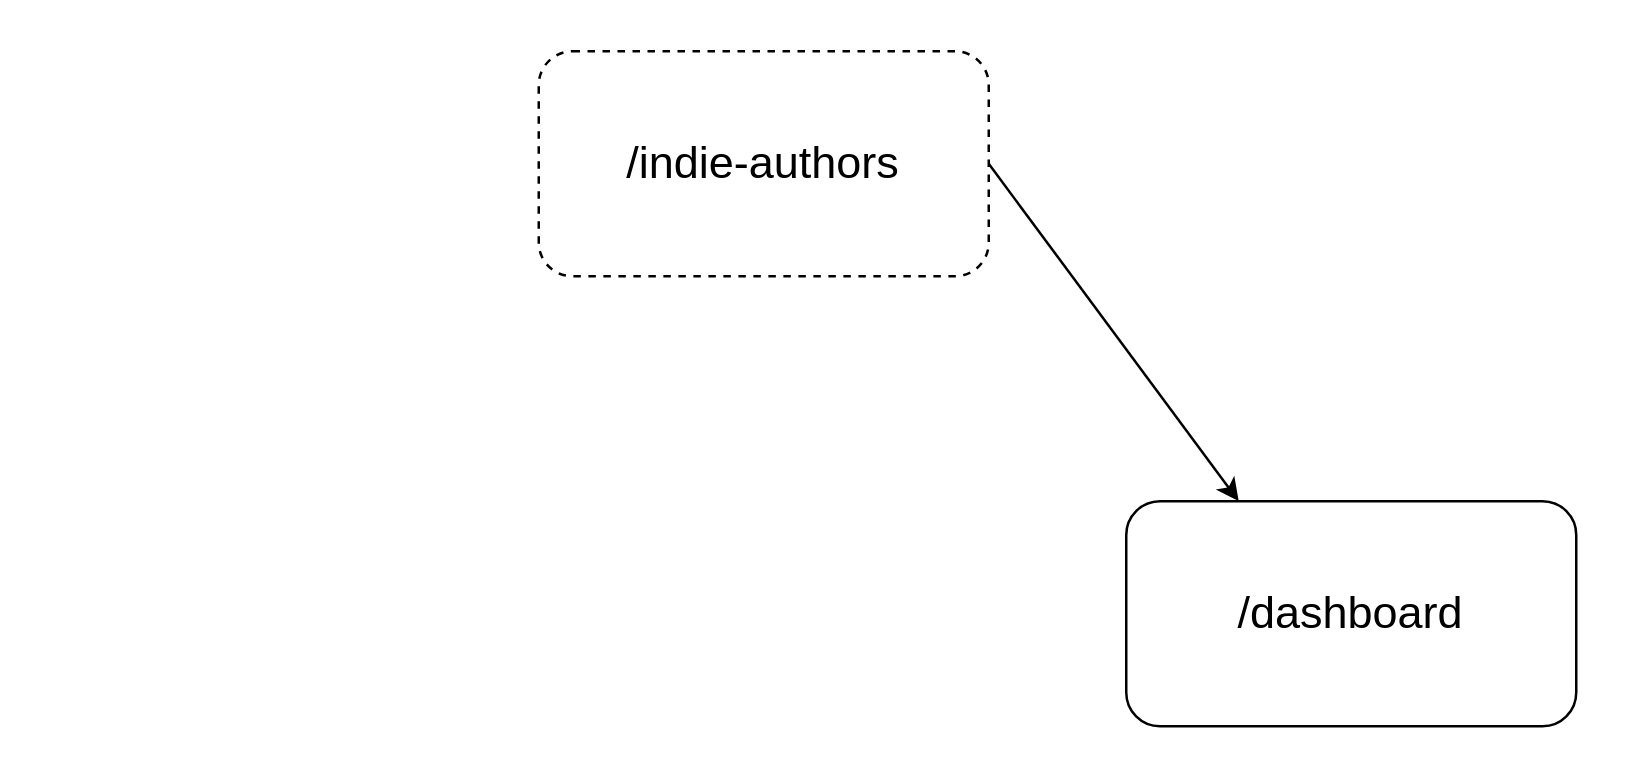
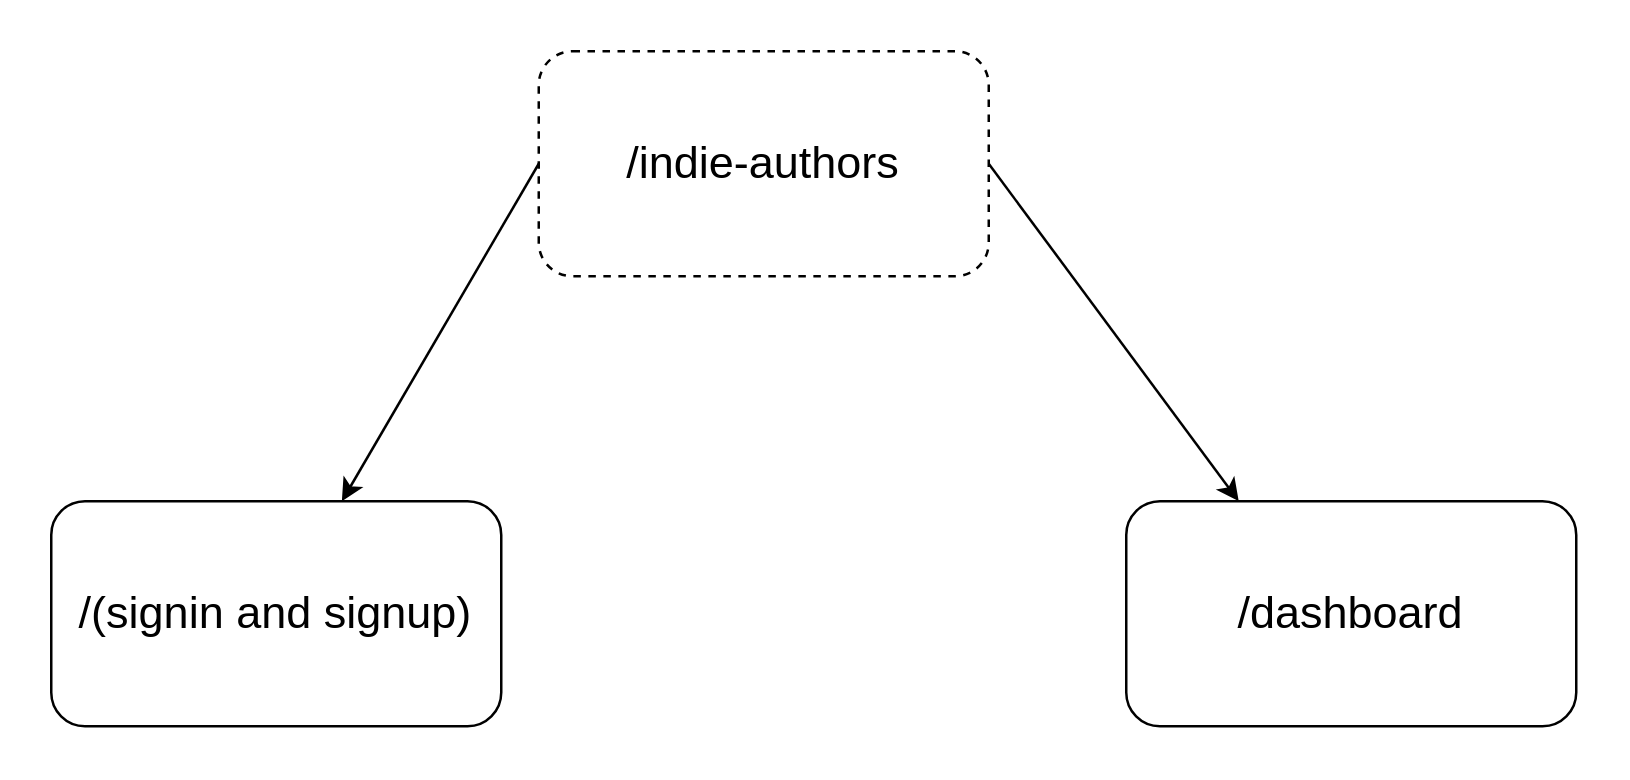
edge "/indie-authors" -> "/(signin and signup)": added
node "/(signin and signup)": added
